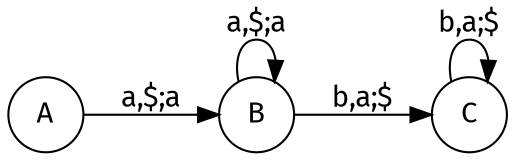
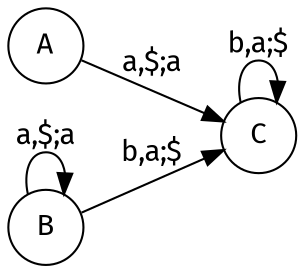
edge "A" -> "B": now "A" -> "C"
